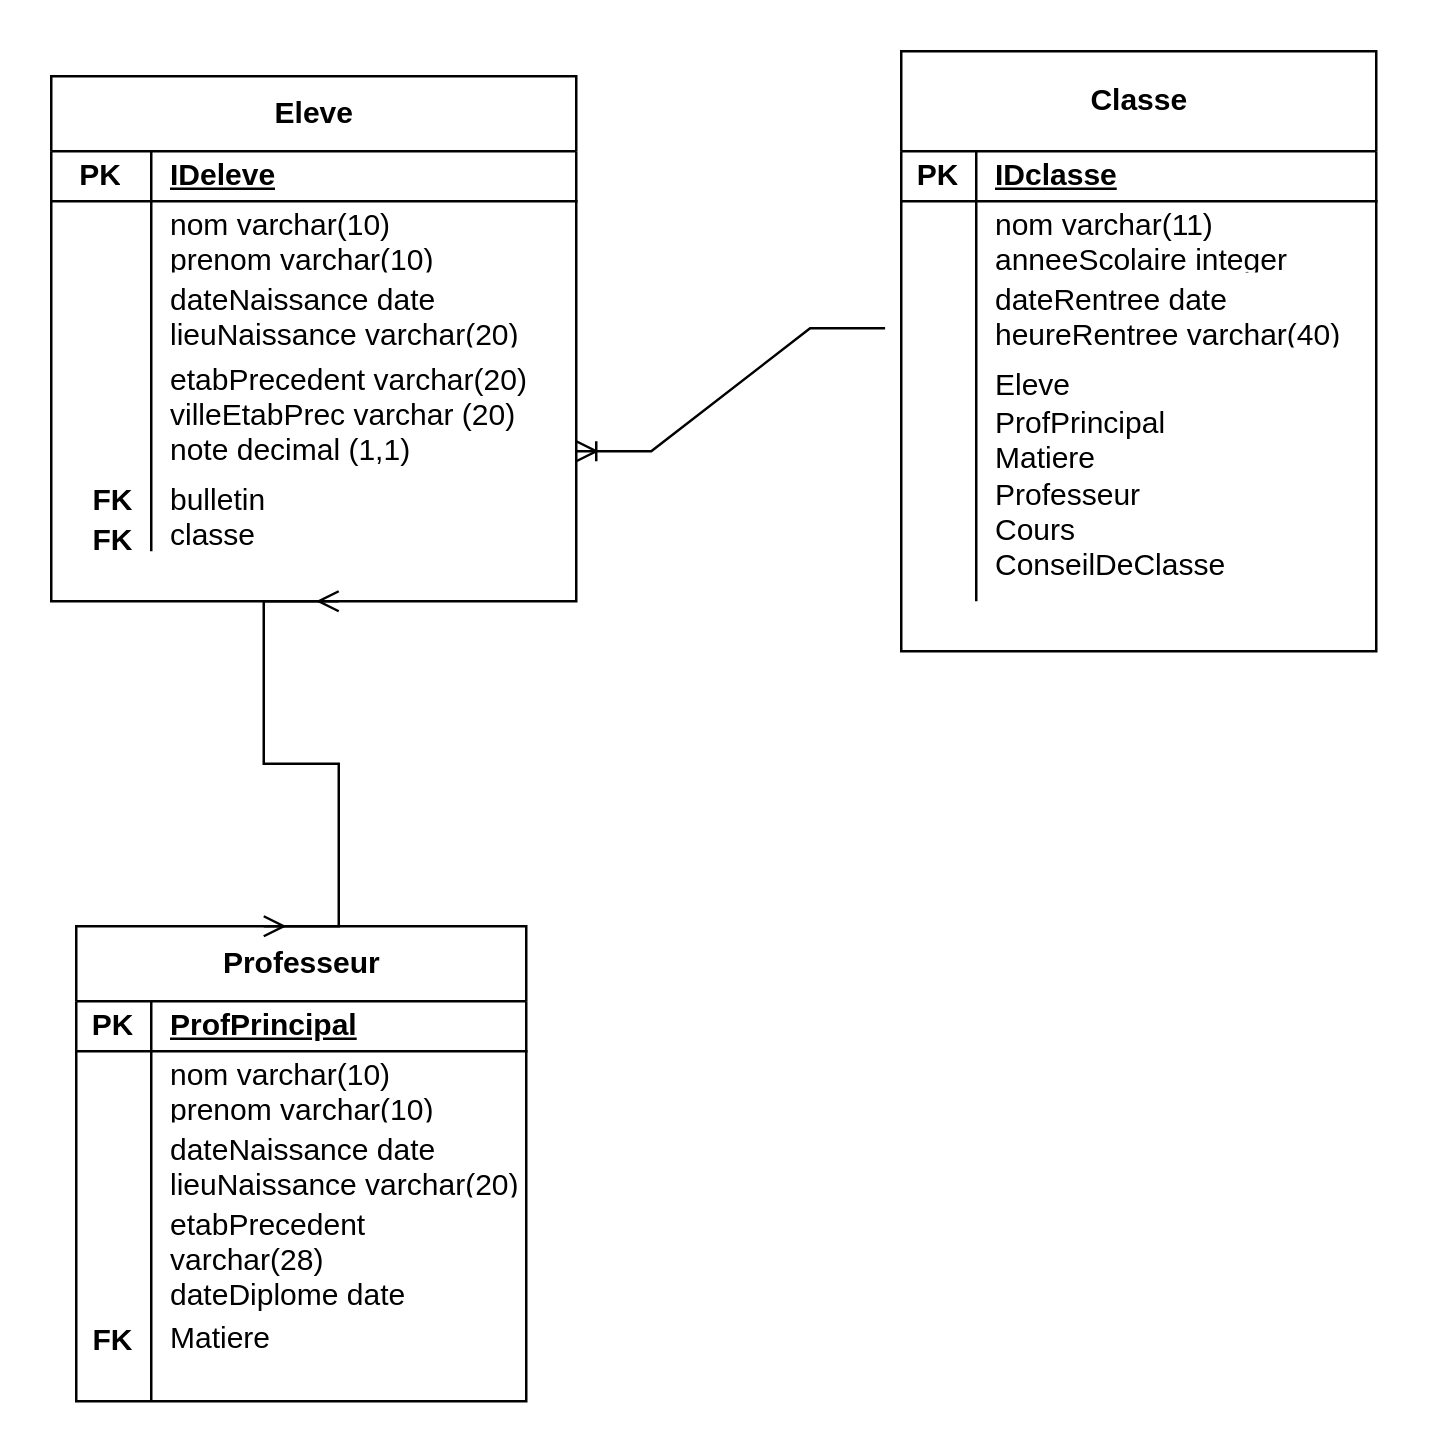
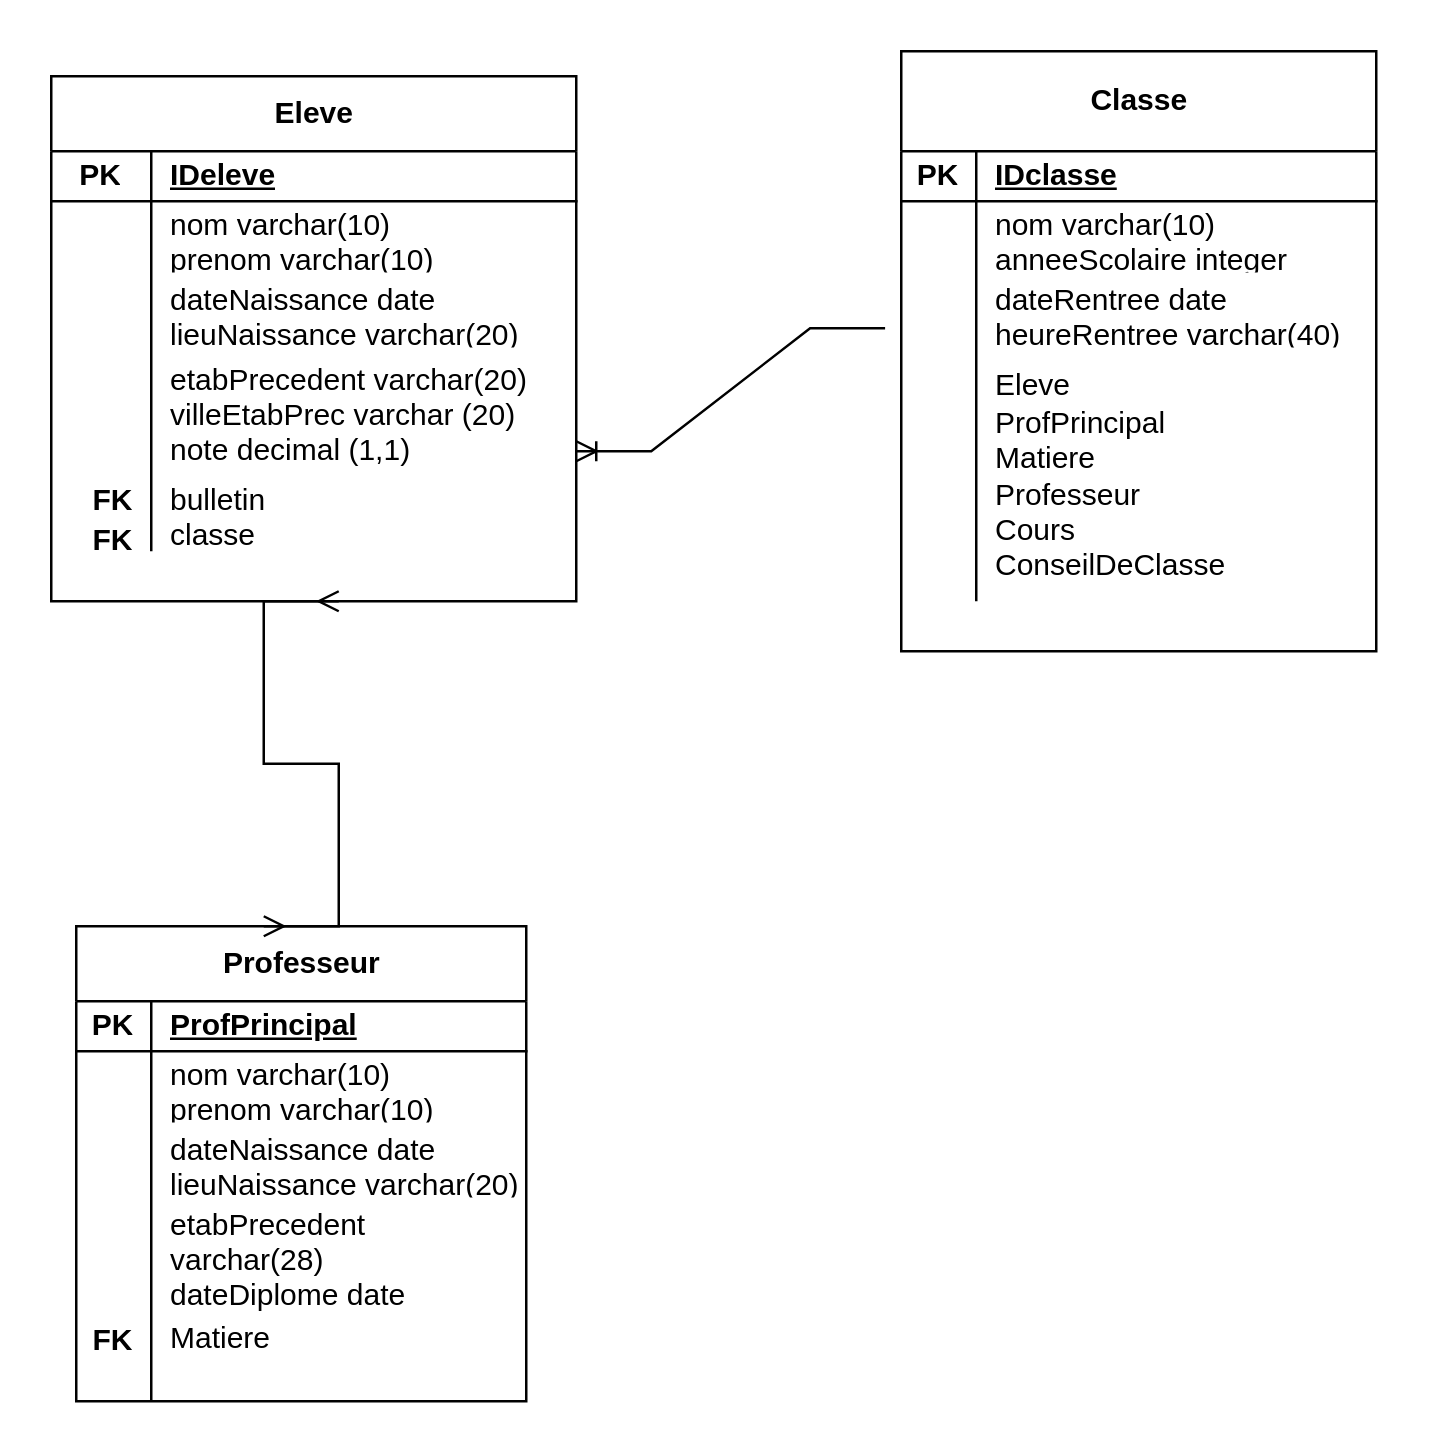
node "nom varchar(11) anneeScolaire integer": label "nom varchar(11) anneeScolaire integer" -> "nom varchar(10) anneeScolaire integer"
